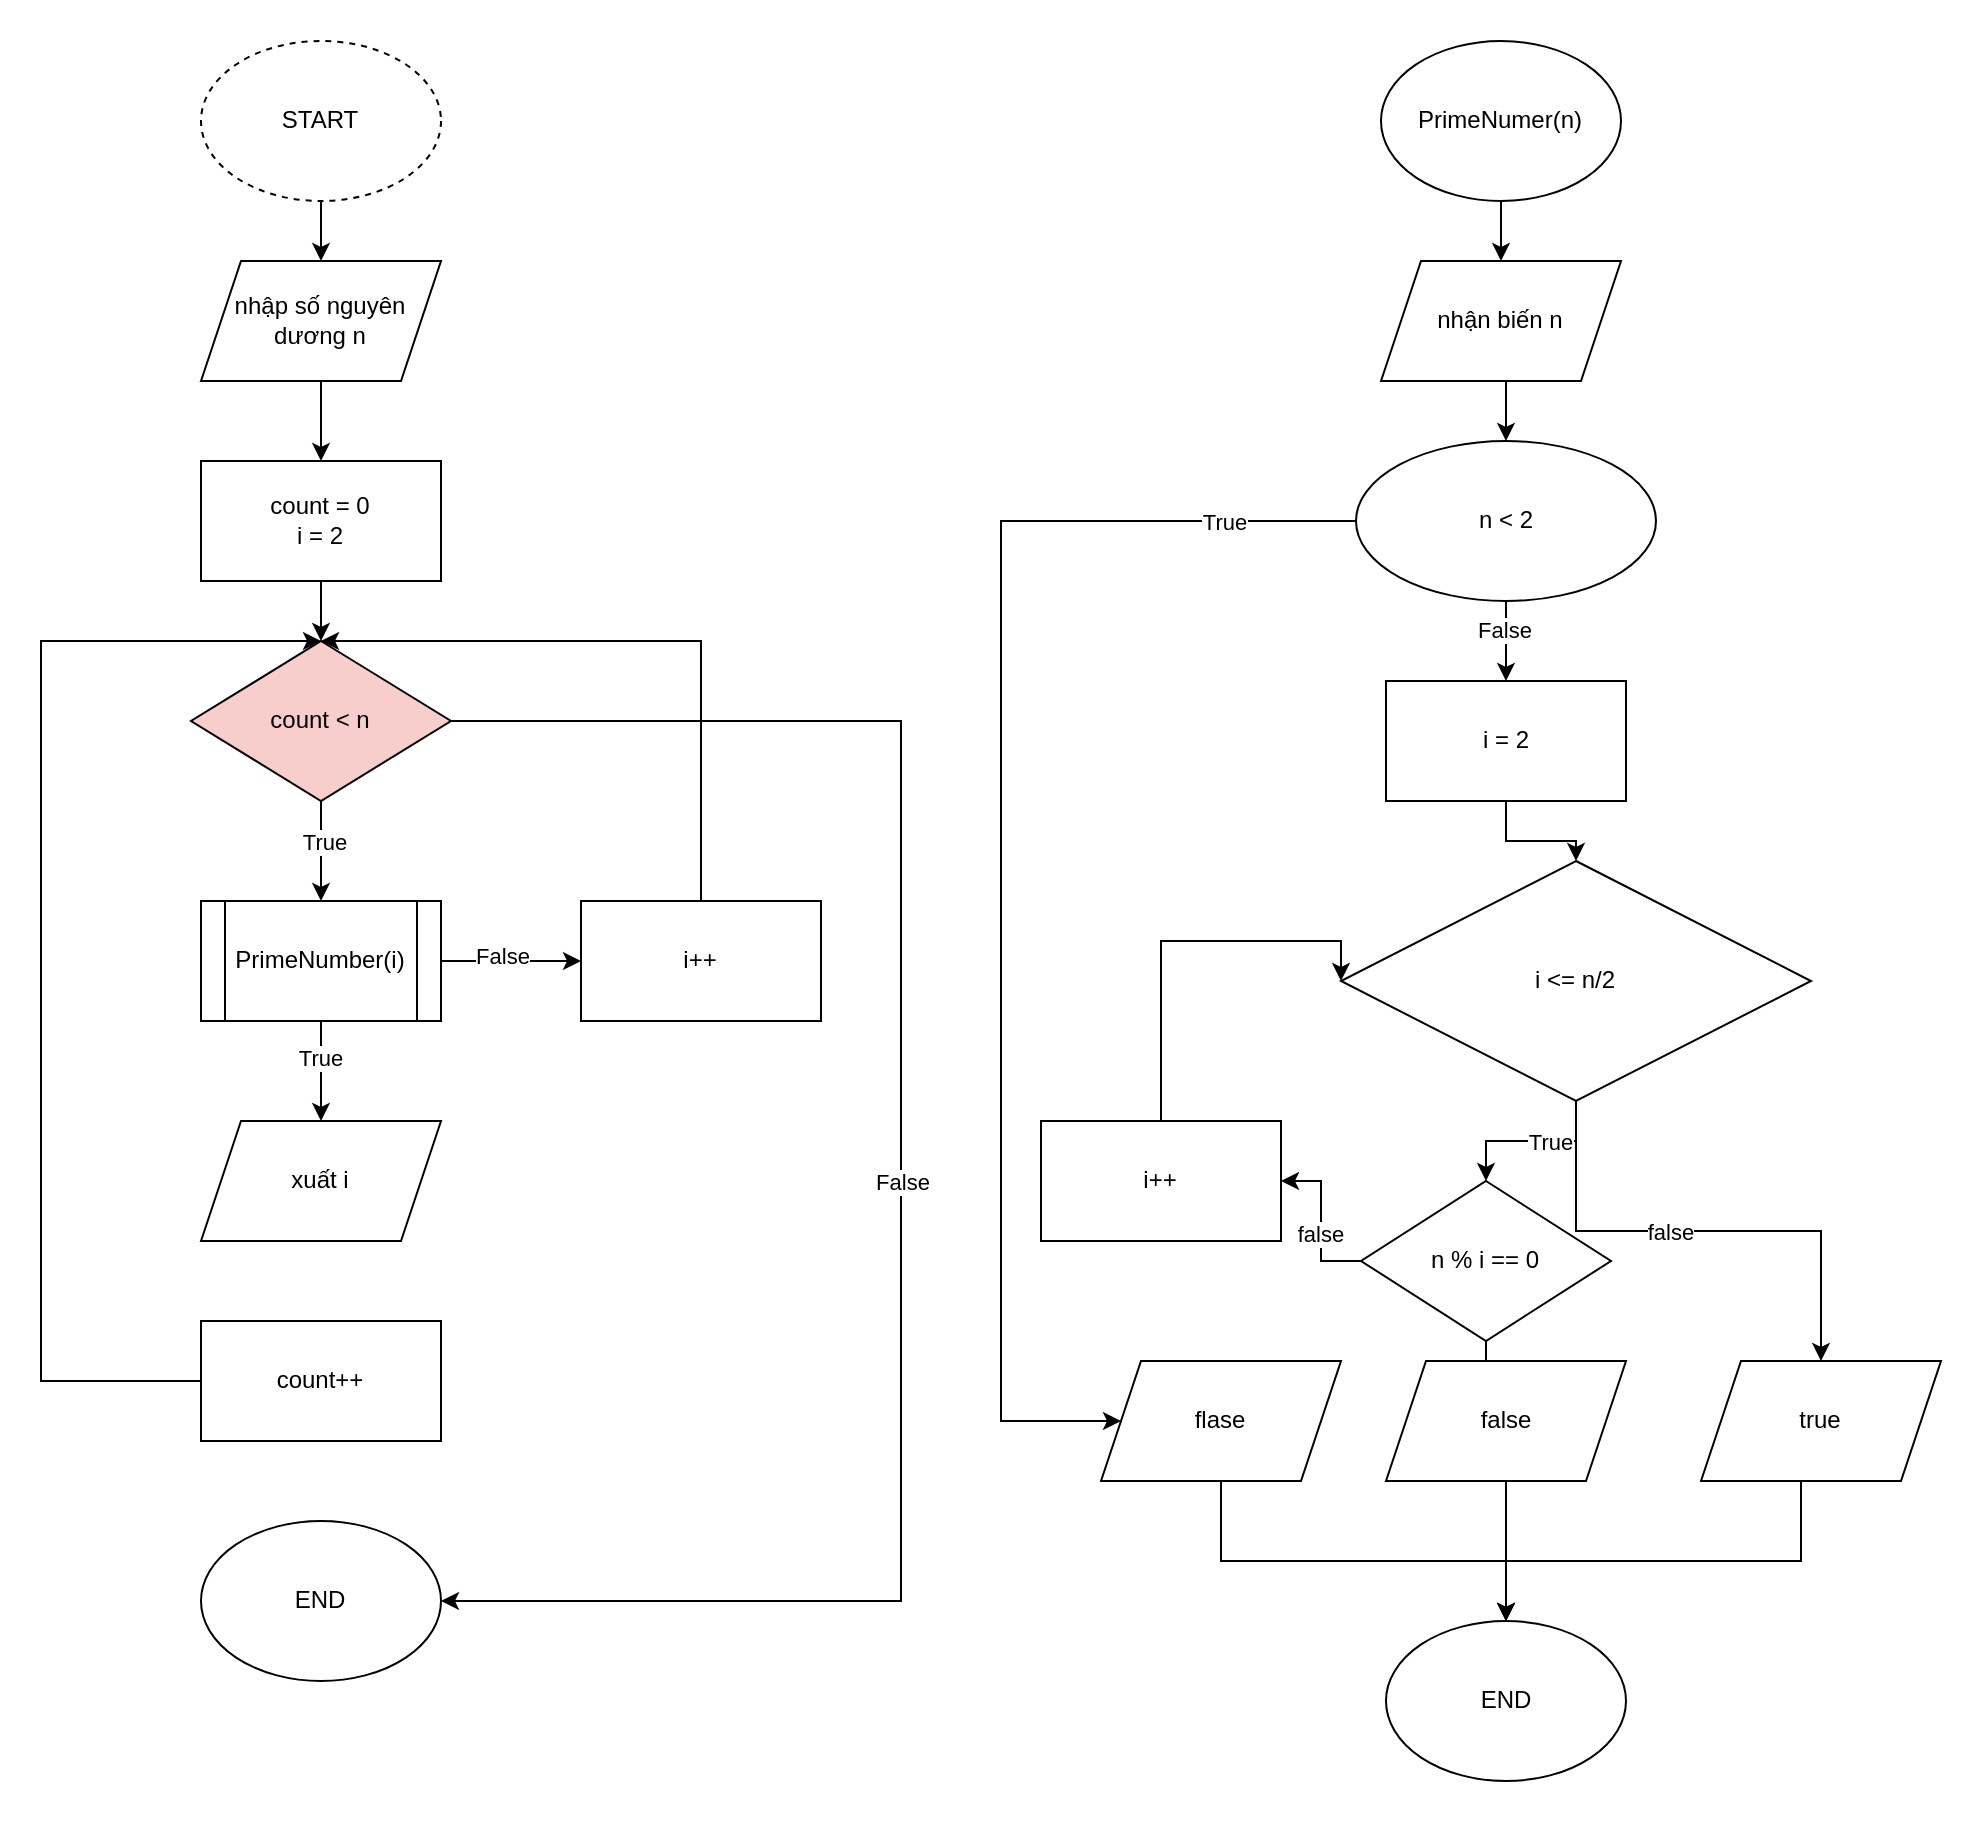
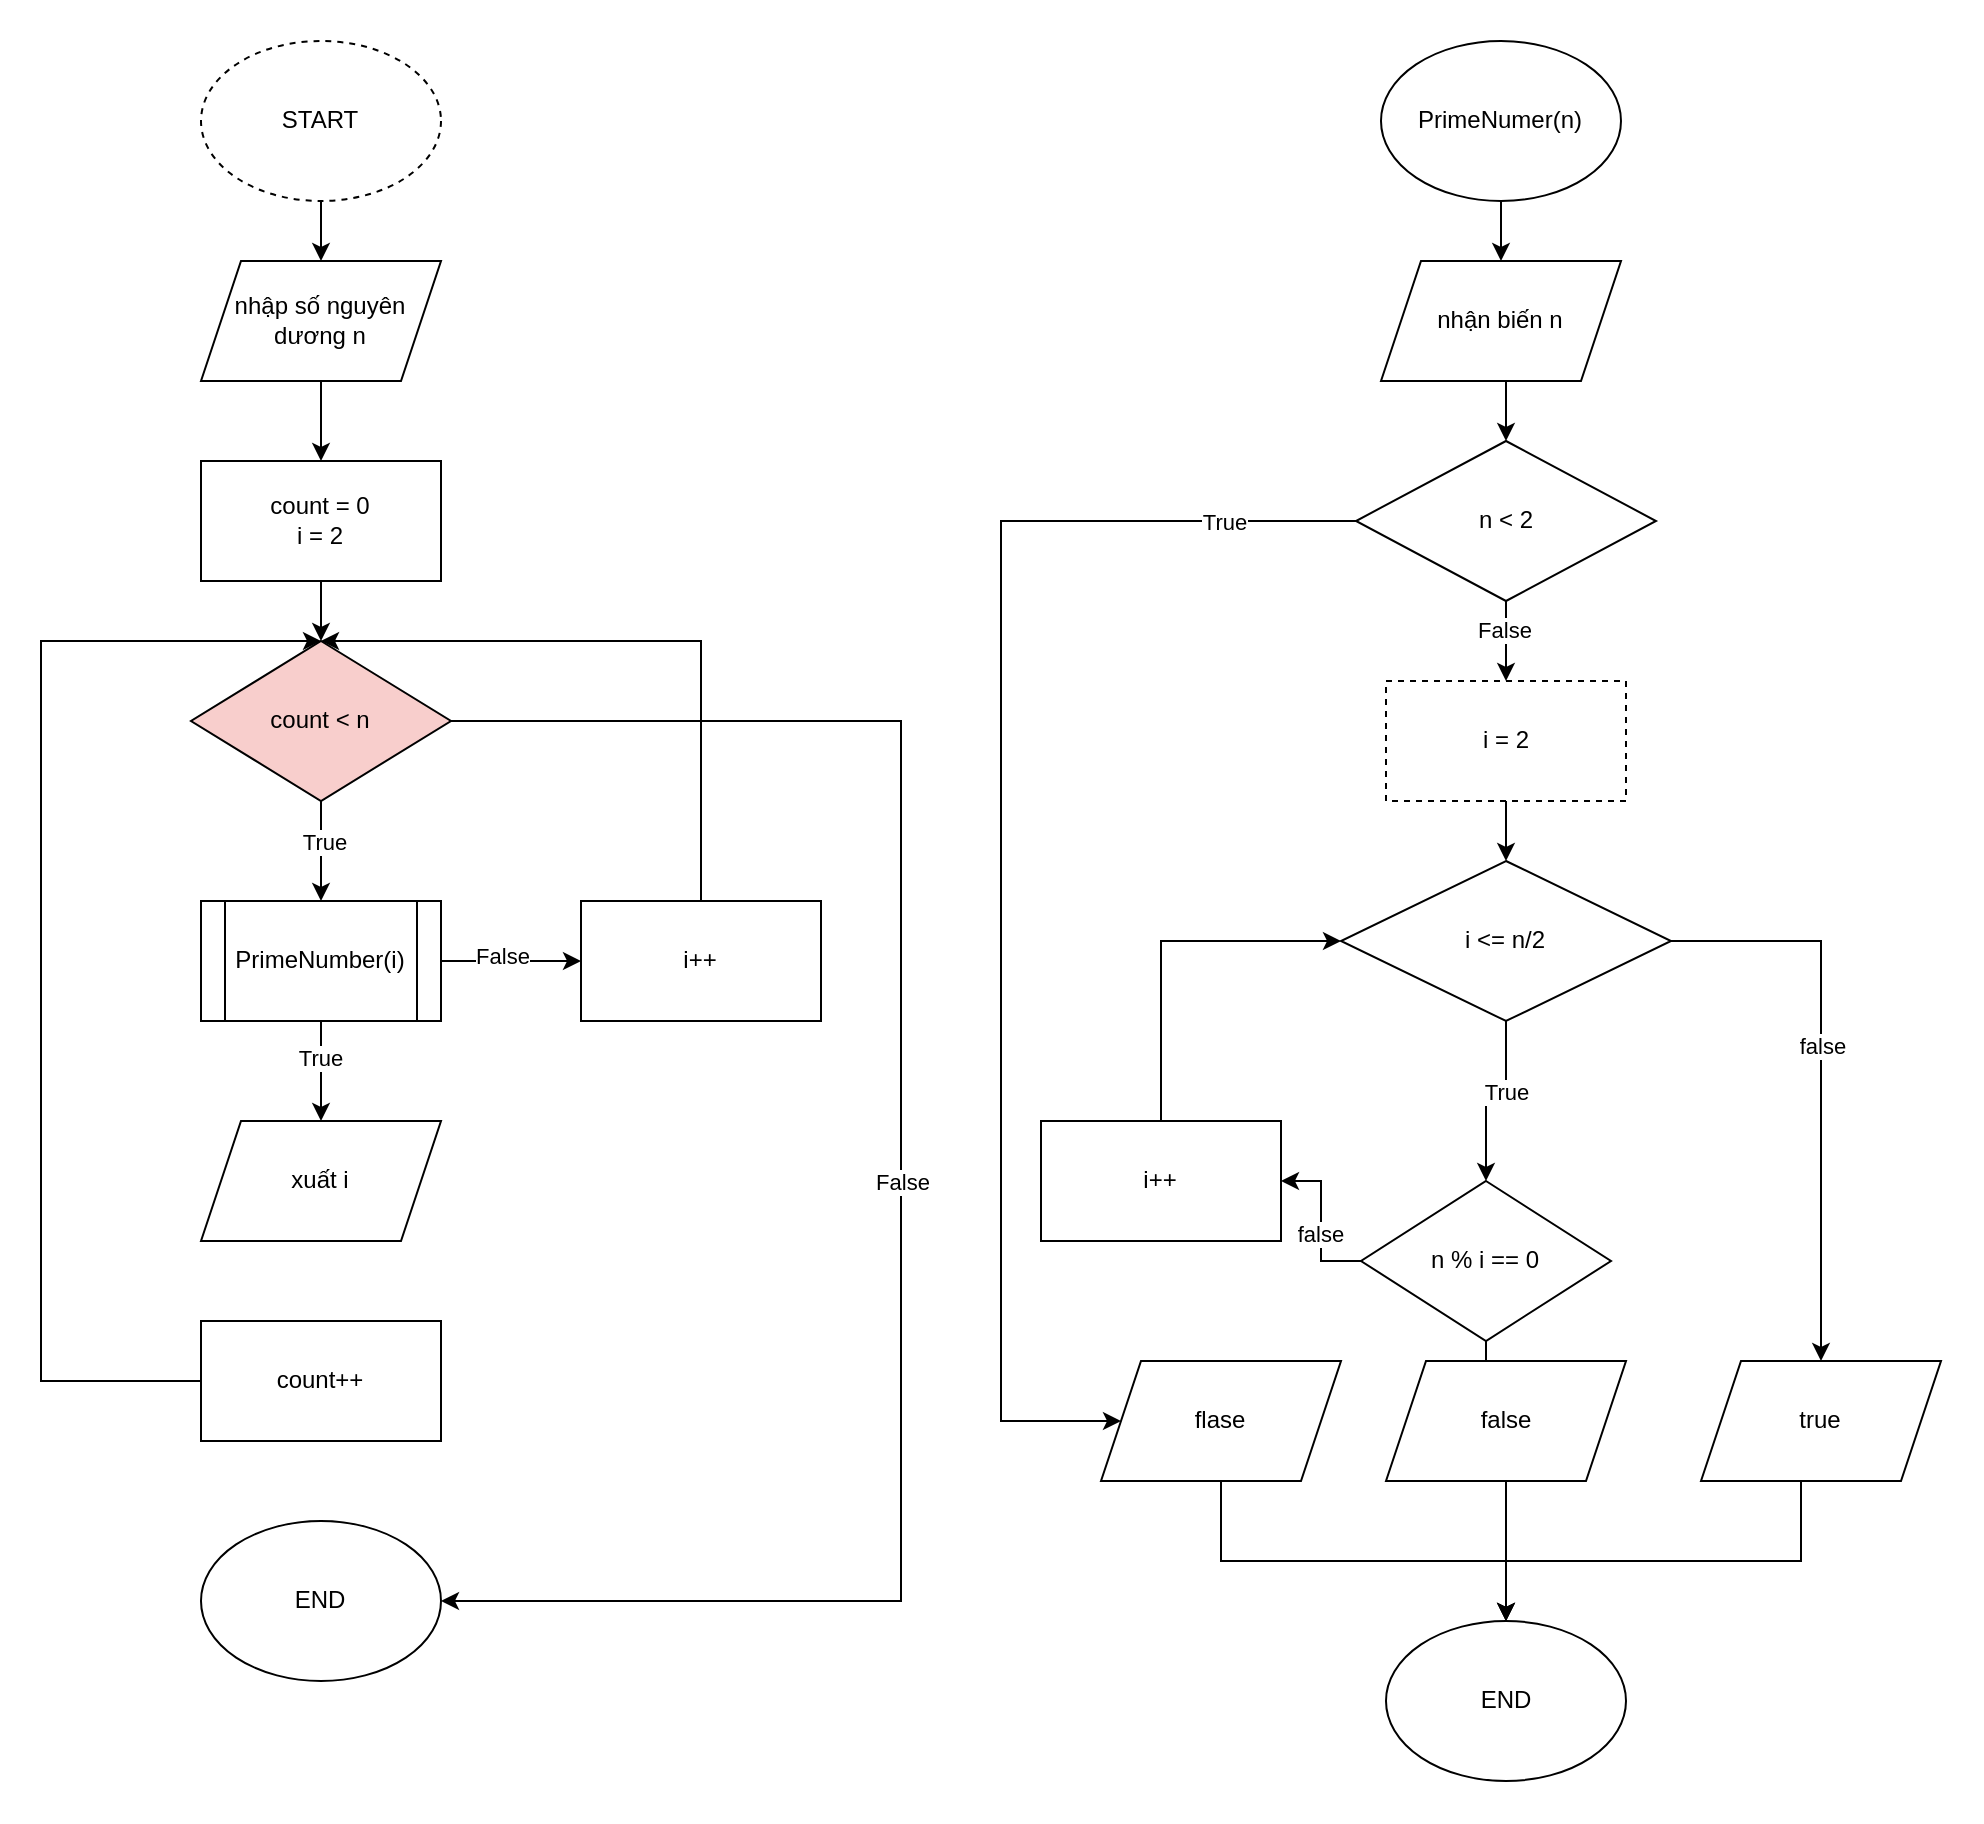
node "n < 2": shape ellipse -> diamond
node "i = 2": style solid -> dashed
node "i <= n/2": size 470x240 -> 330x160
